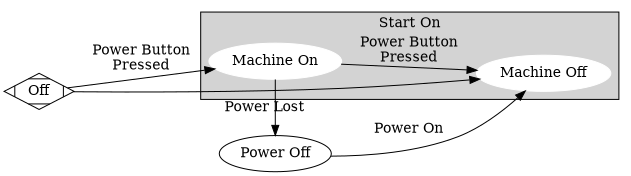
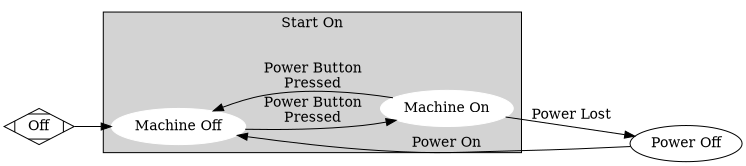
edge "Off" -> "Machine On": now "Machine Off" -> "Machine On"
